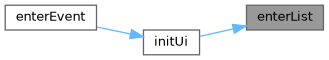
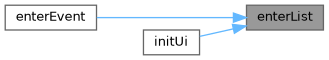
edge "enterEvent" -> "initUi": now "enterEvent" -> "enterList"
